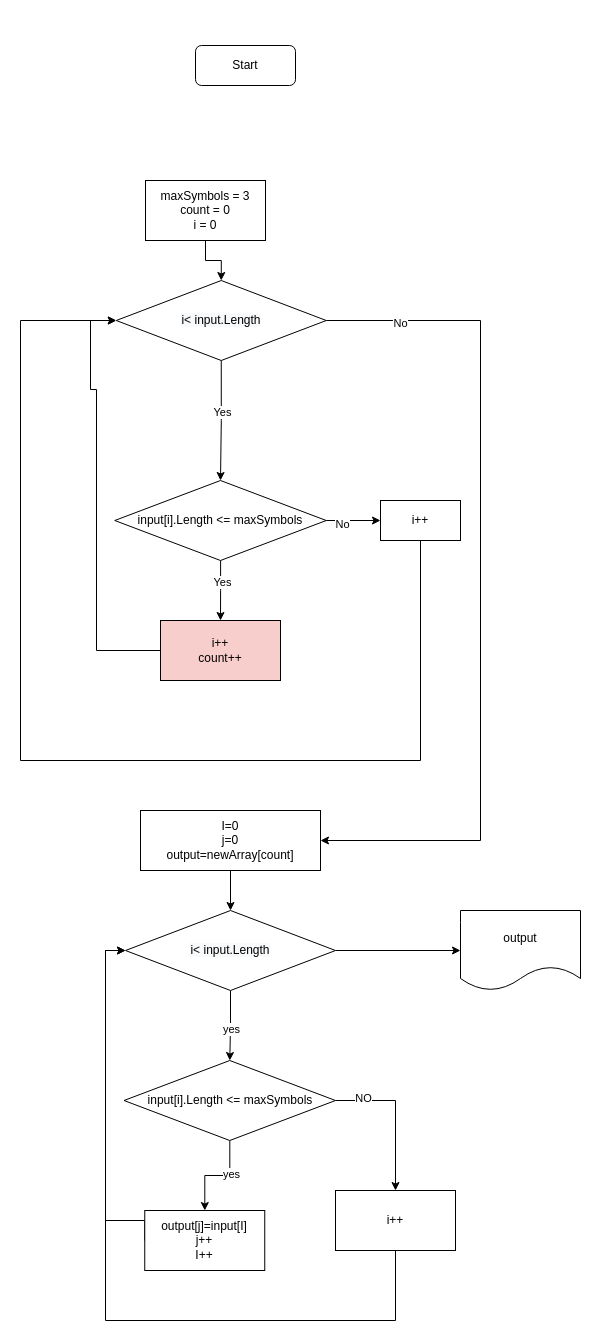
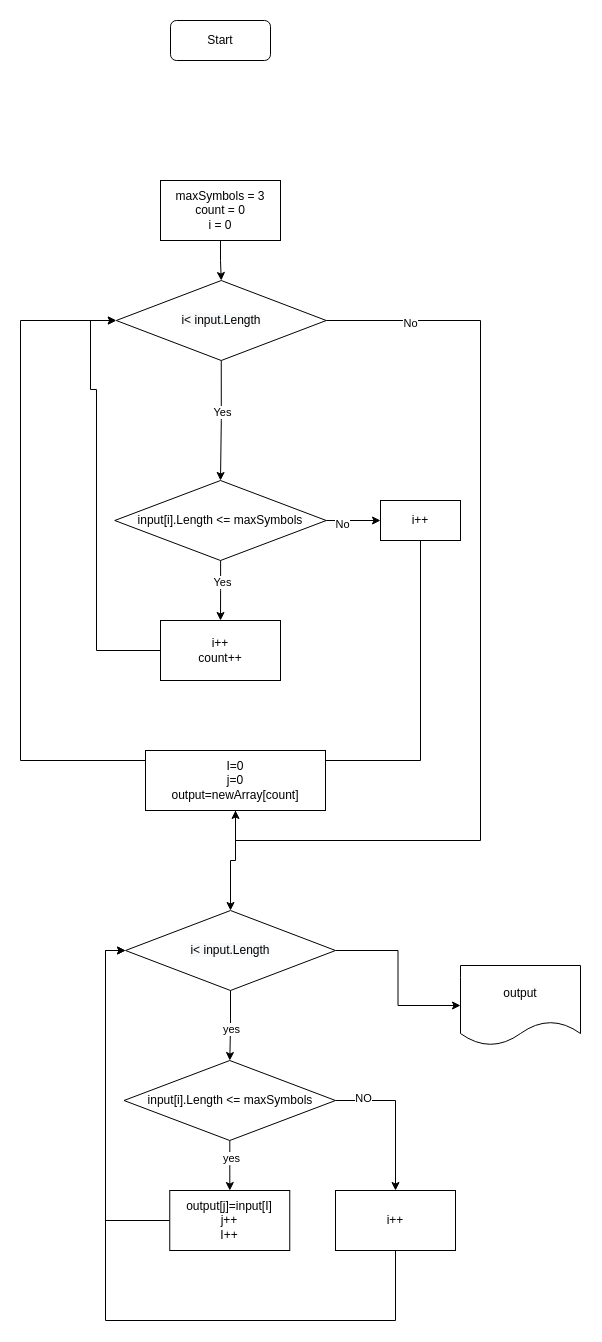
node "Start": moved (246, 66) -> (221, 41)
node "maxSymbols = 3count = 0 i = 0": moved (206, 211) -> (221, 211)
node "i++ count++": fillcolor #f8cecc -> #ffffff
node "I=0 j=0 output=newArray[count]": moved (231, 841) -> (236, 781)
node "output": moved (521, 951) -> (521, 1006)
node "output[j]=input[I] j++ I++": moved (205, 1241) -> (230, 1221)
